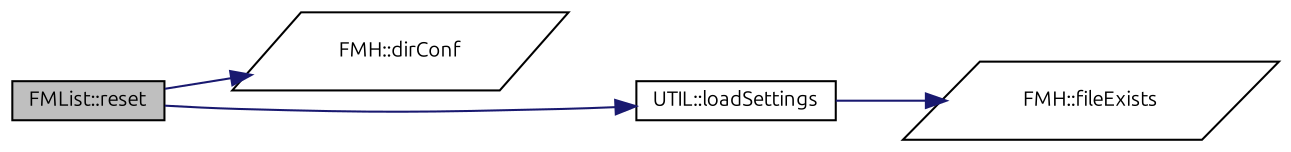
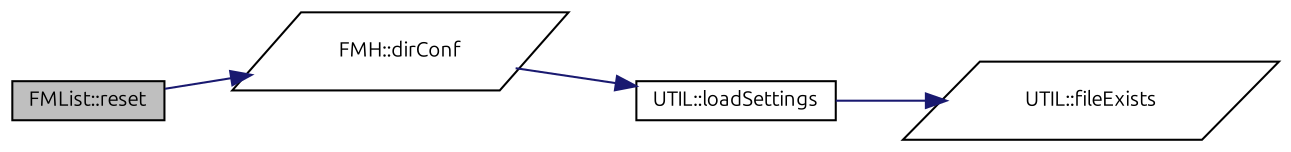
node "FMH::fileExists": label "FMH::fileExists" -> "UTIL::fileExists"
edge "FMList::reset" -> "UTIL::loadSettings": now "FMH::dirConf" -> "UTIL::loadSettings"
